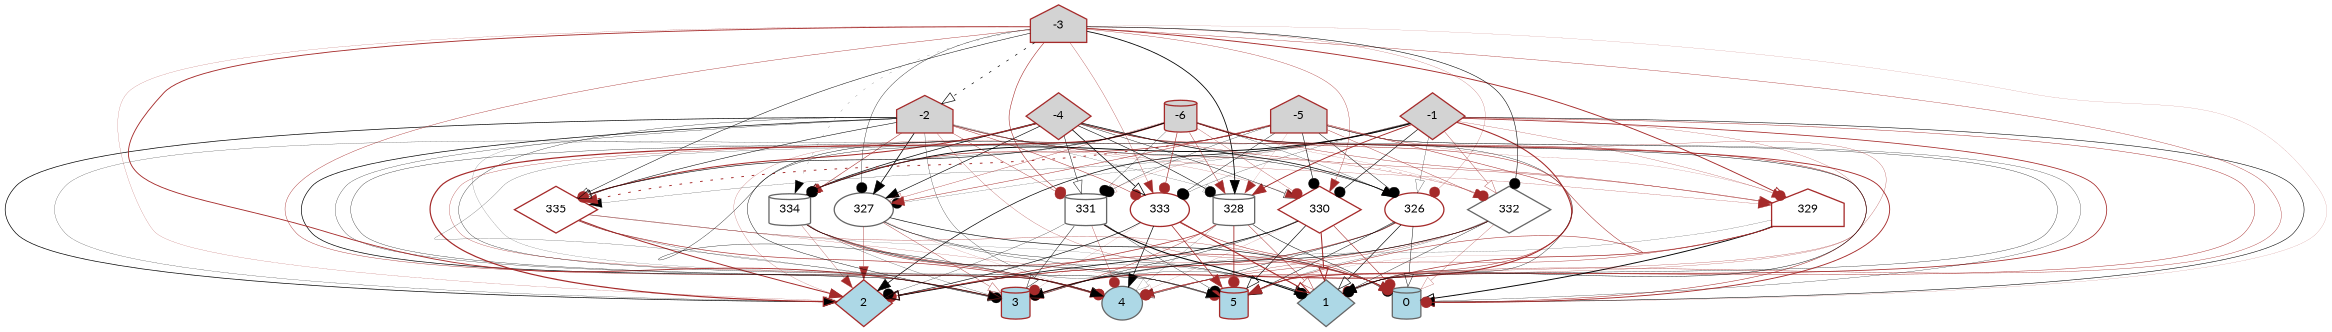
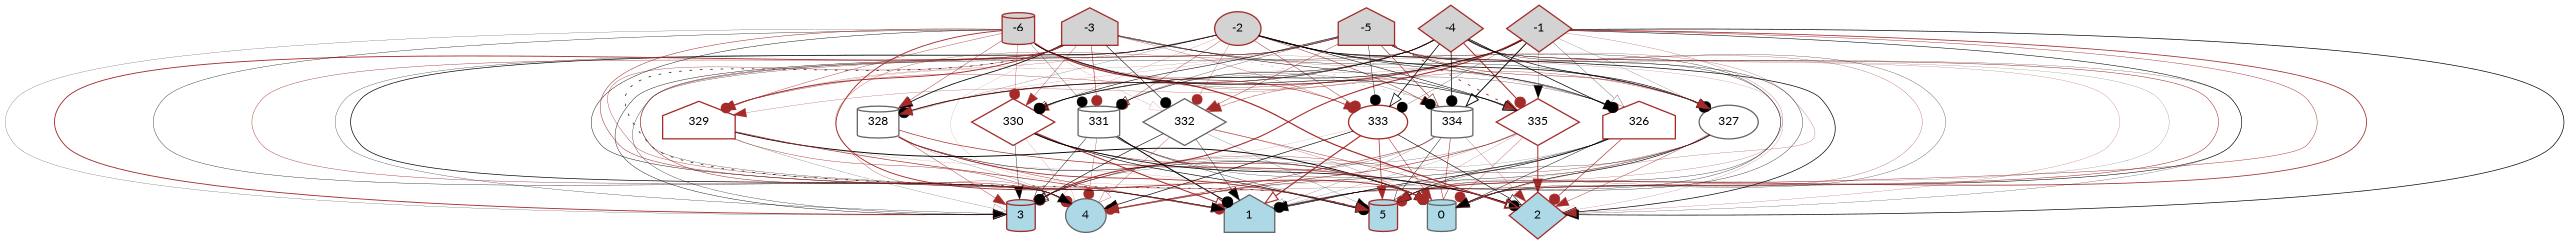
edge "-3" -> "-2": now "-3" -> "5"
node "-2": shape house -> ellipse
node "326": shape ellipse -> house
node "1": shape diamond -> house
